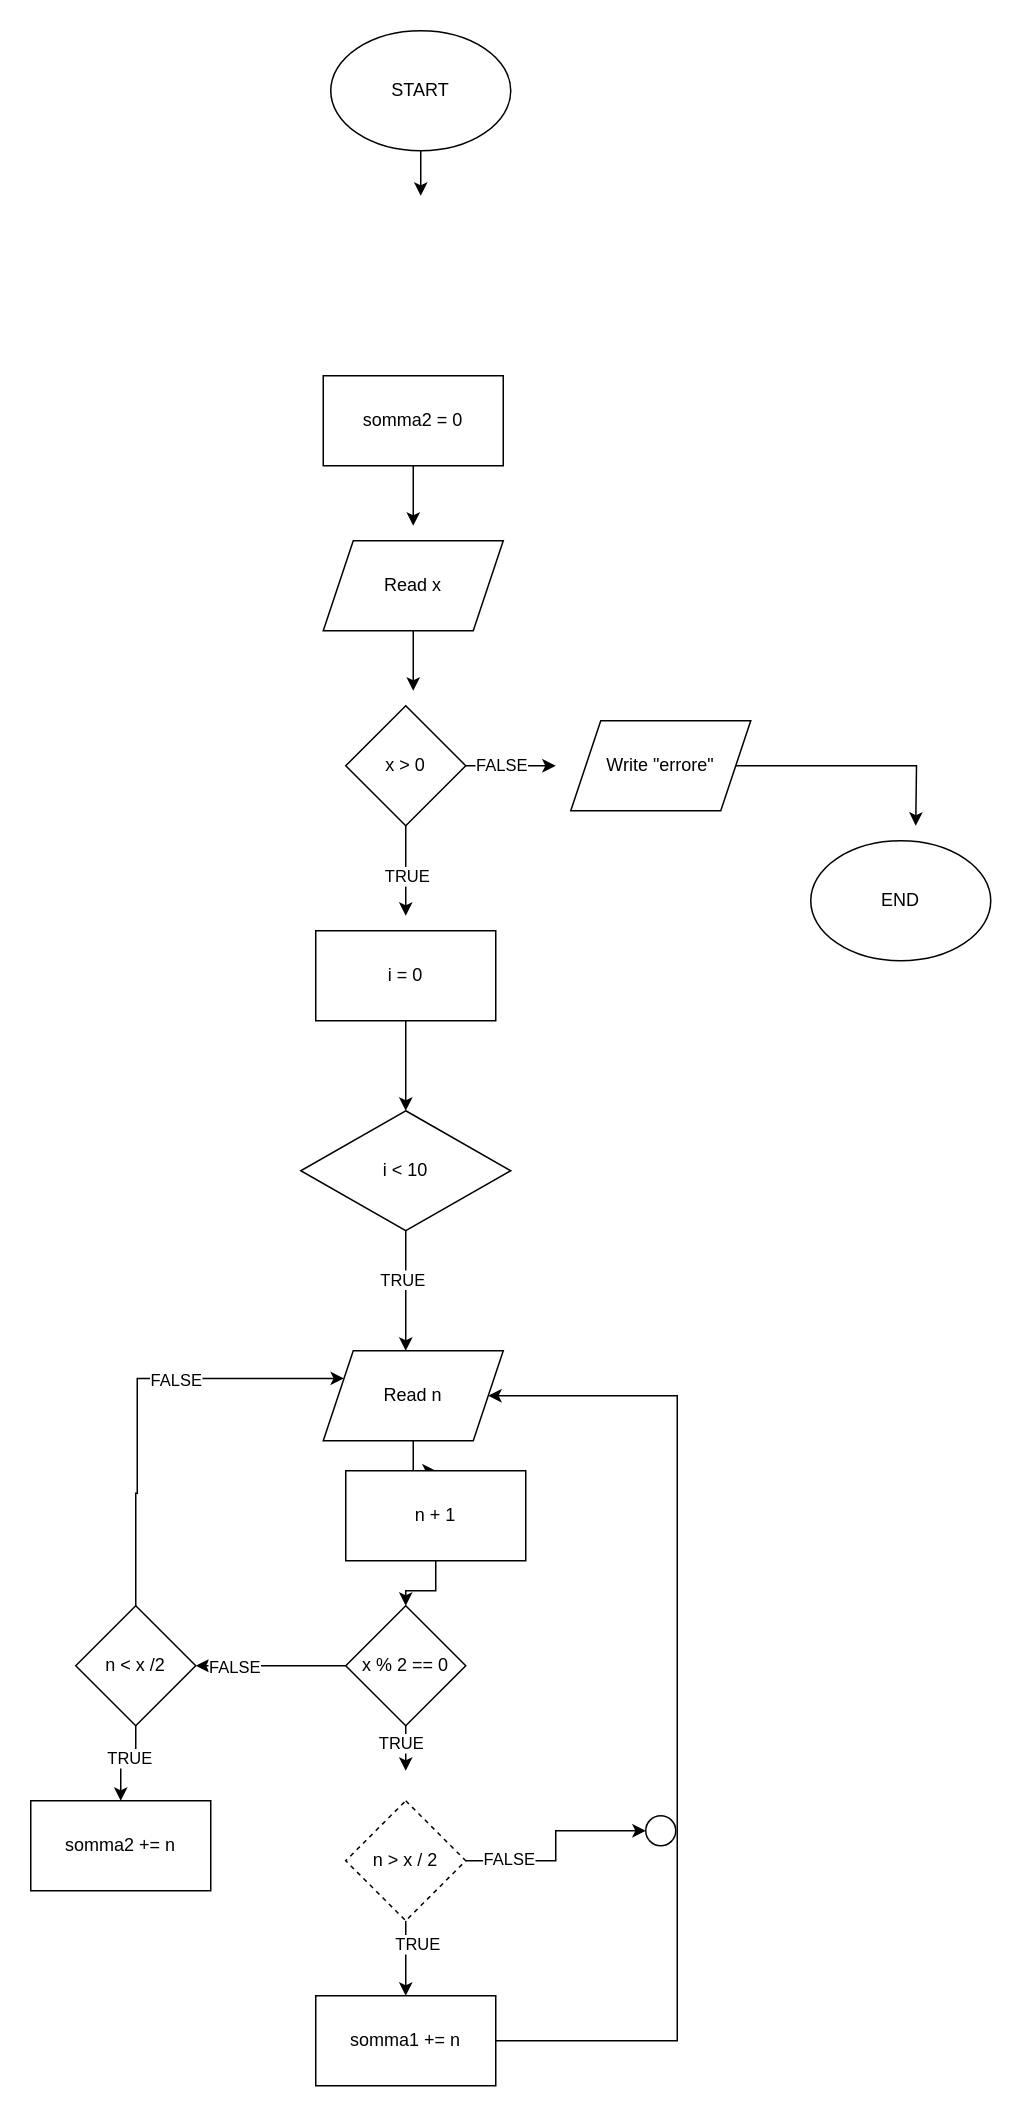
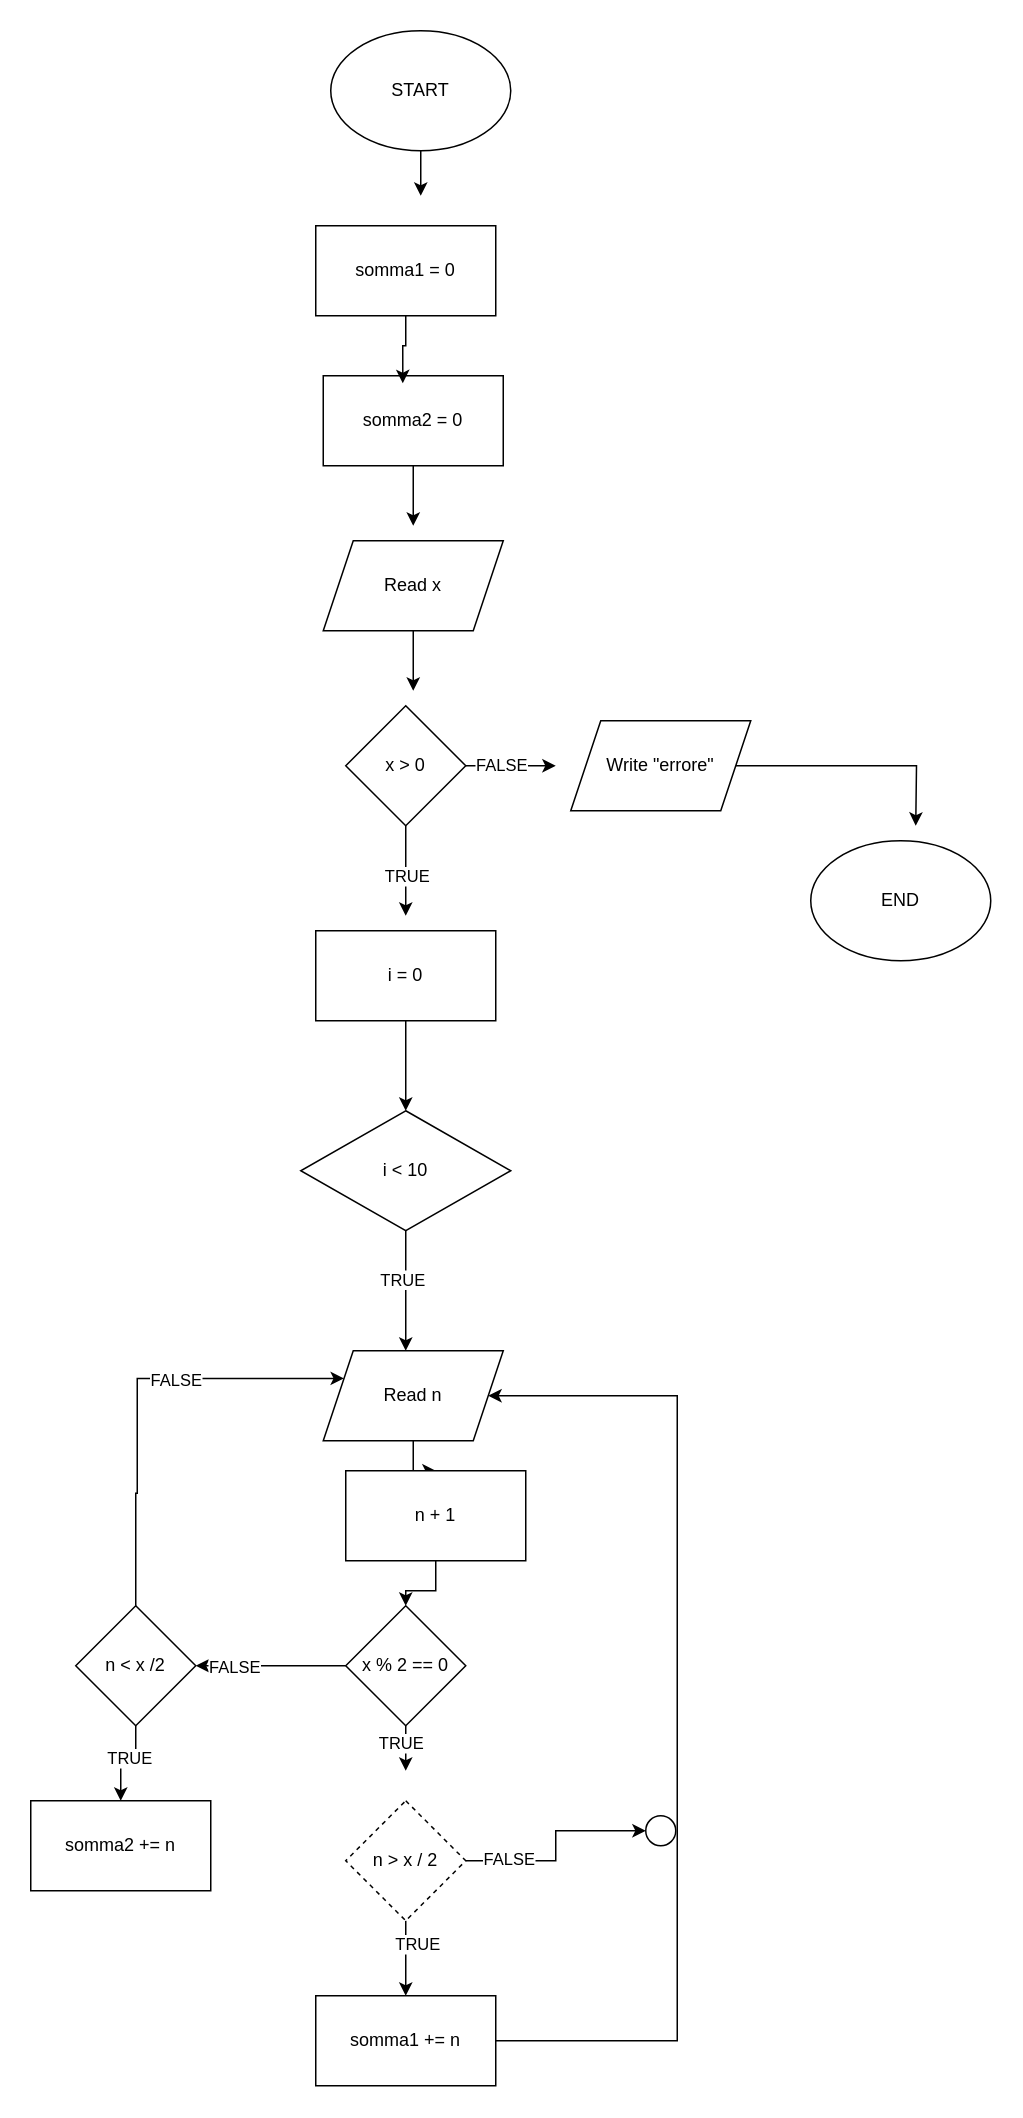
node "somma1 = 0": added
edge "somma1 = 0" -> "somma2 = 0": added
